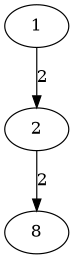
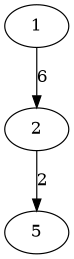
edge "1" -> "2": label "2" -> "6"
node "8": label "8" -> "5"
